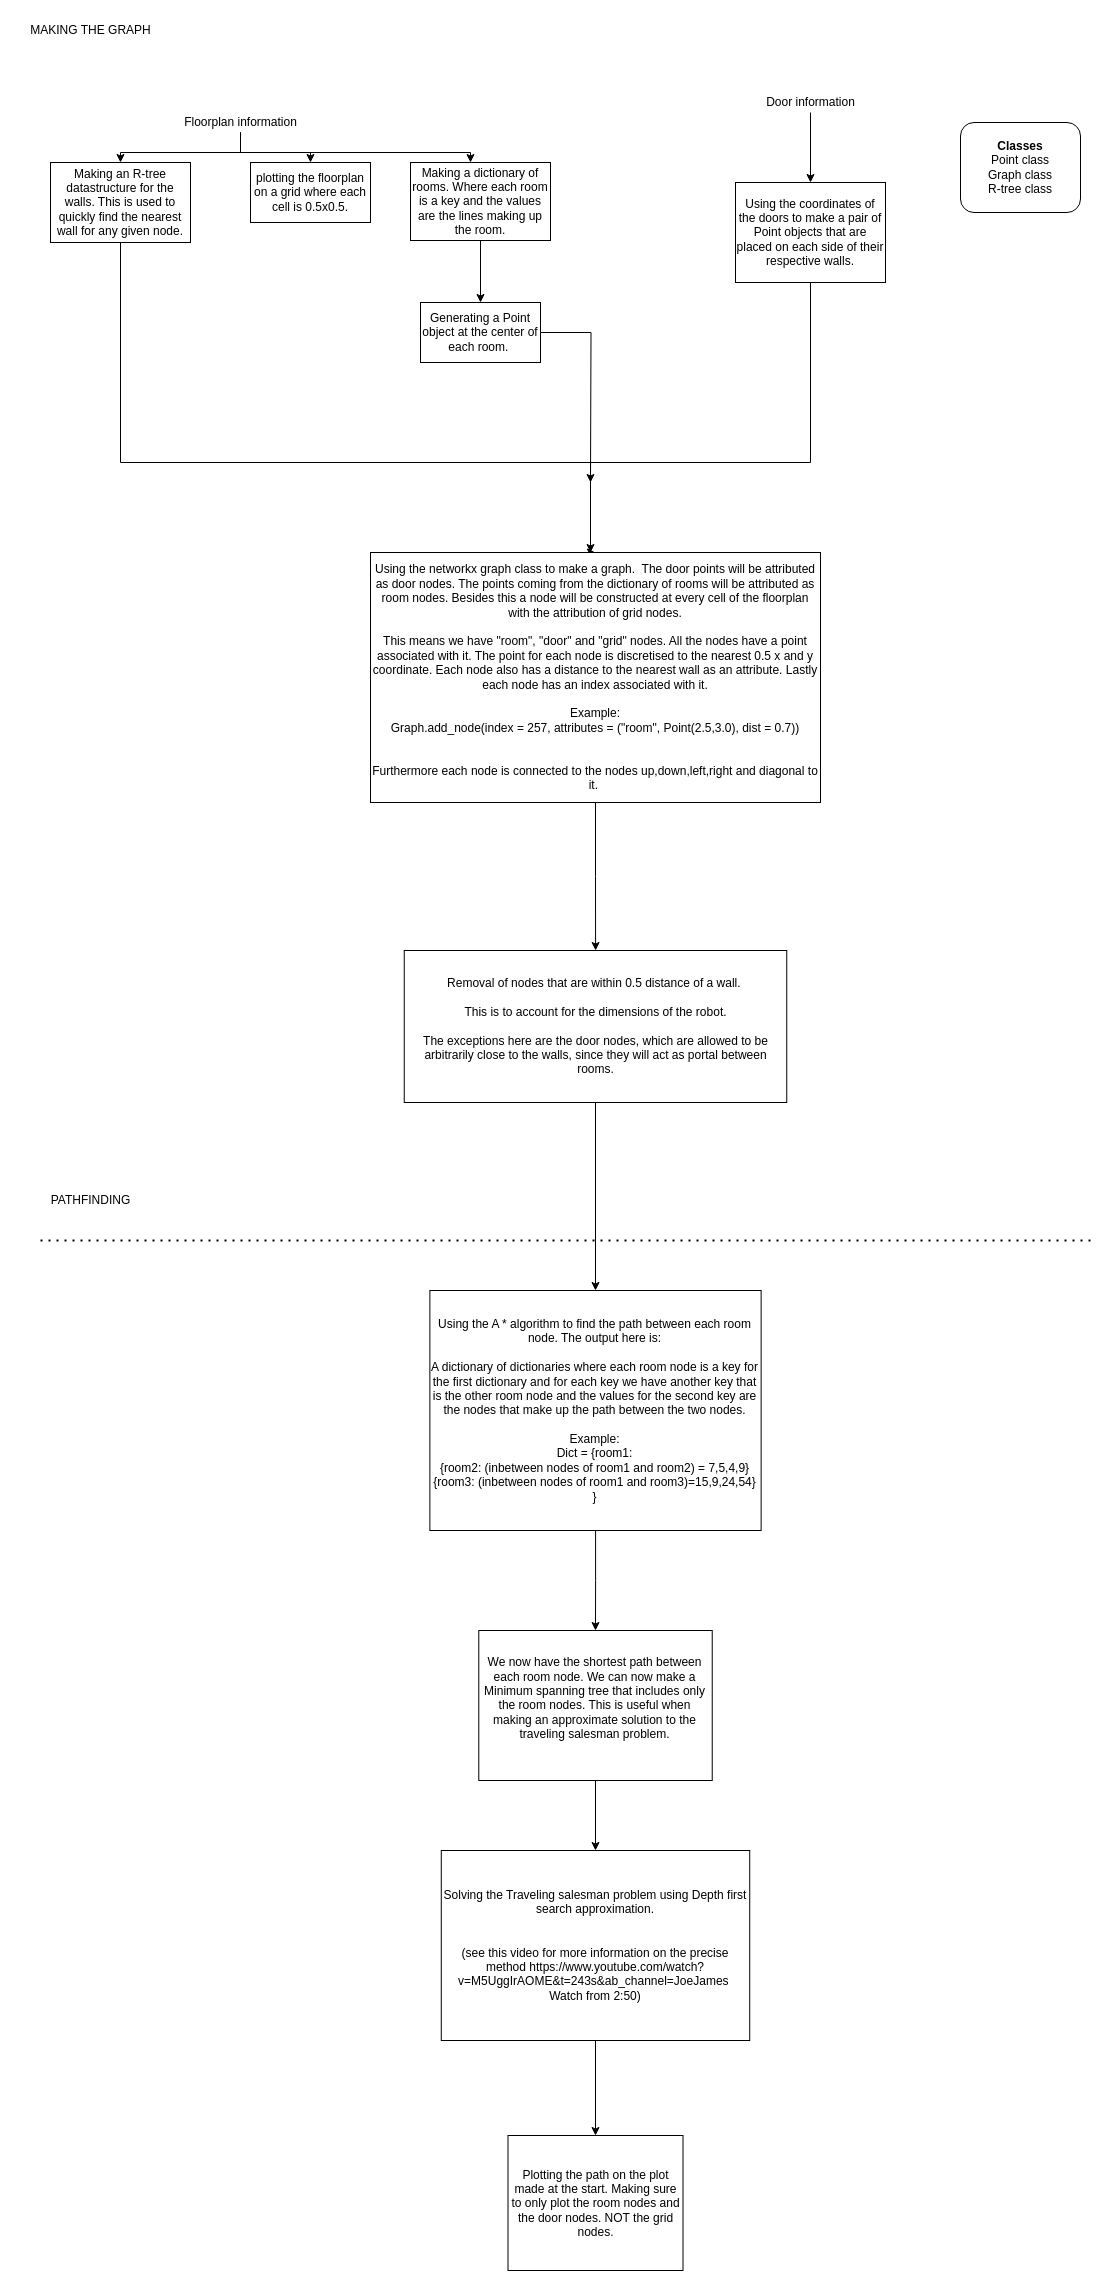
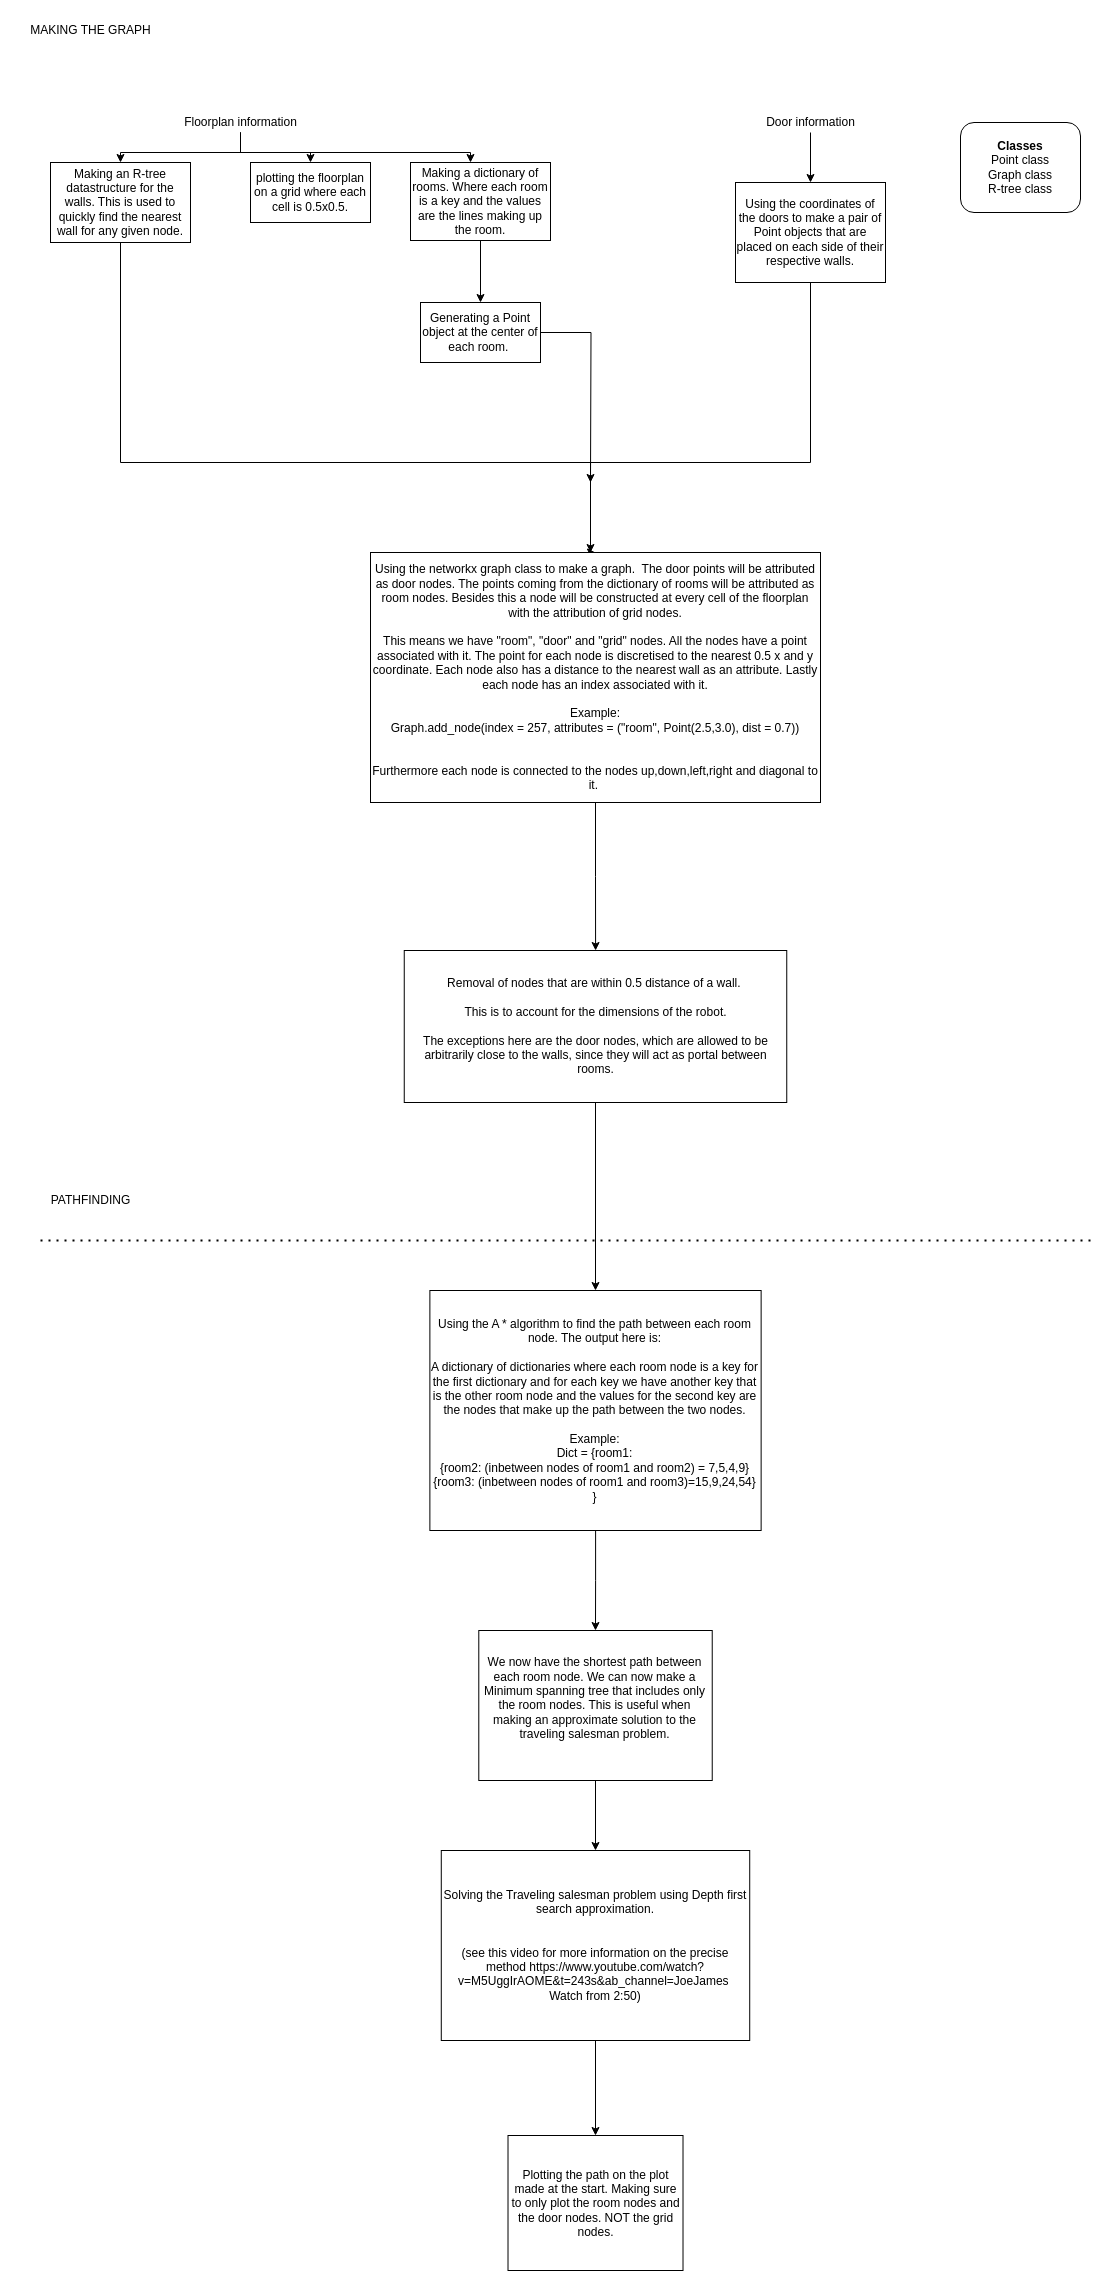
node "Door information": moved (811, 103) -> (811, 123)
